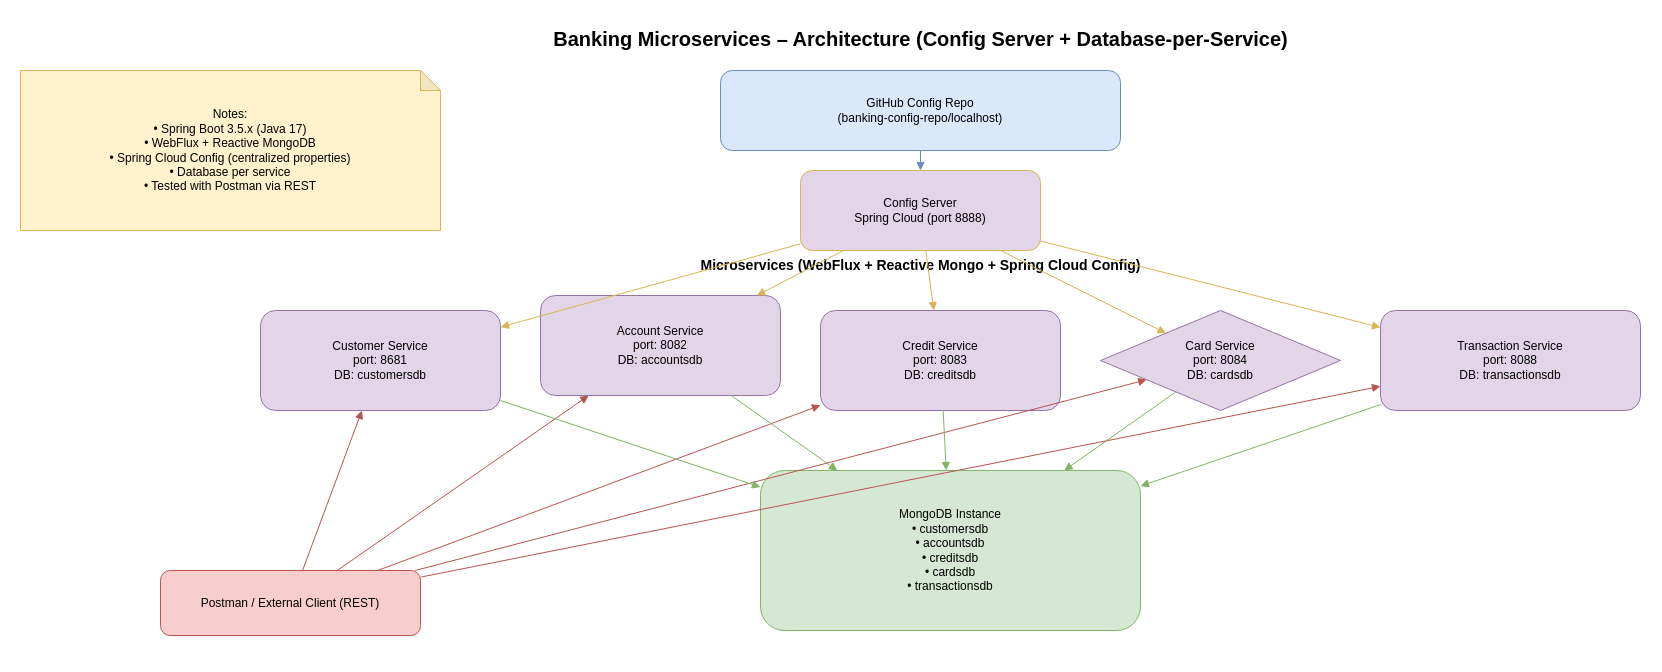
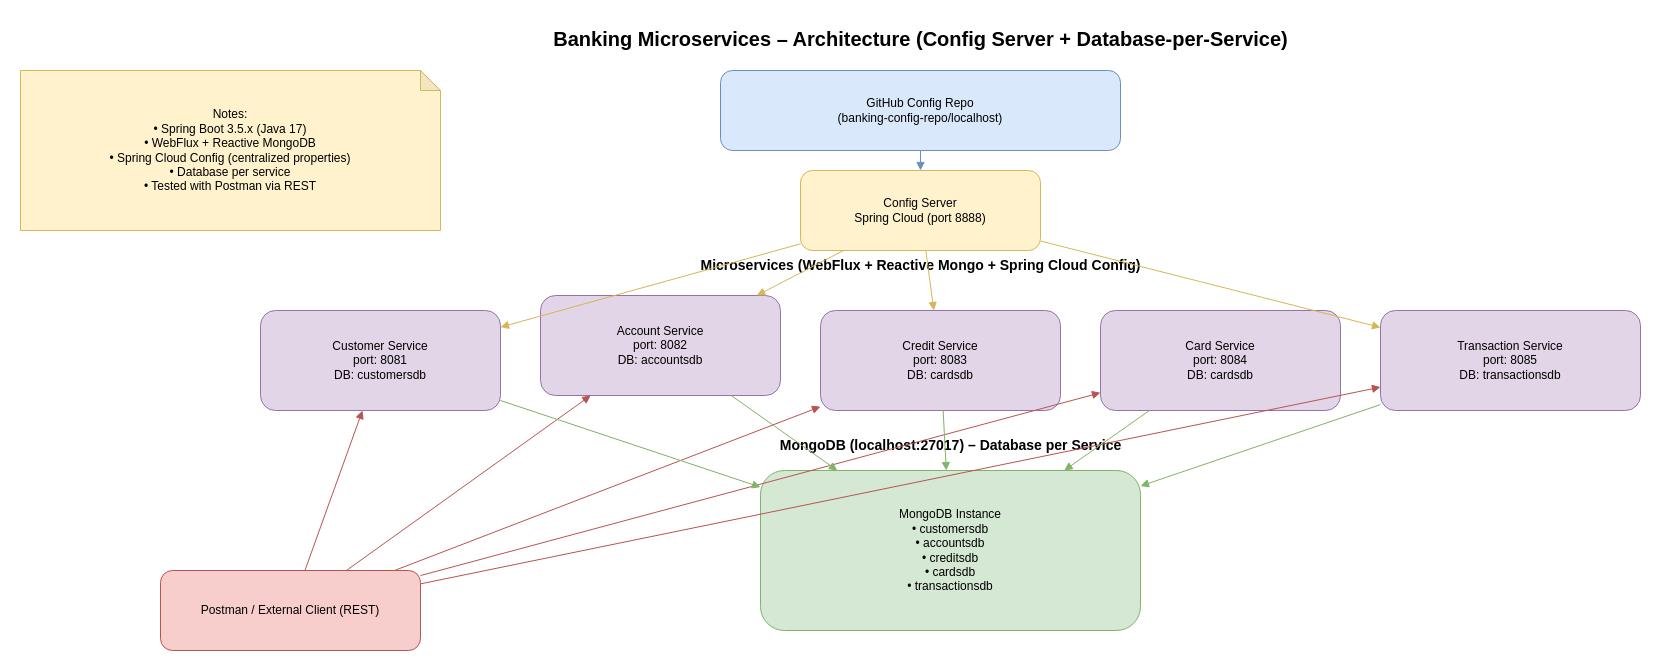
node "Config Server Spring Cloud (port 8888)": fillcolor #e1d5e7 -> #fff2cc
edge "Config Server Spring Cloud (port 8888)" -> "Card Service port: 8084 DB: cardsdb": removed
node "Customer Service port: 8681 DB: customersdb": label "Customer Service port: 8681 DB: customersdb" -> "Customer Service port: 8081 DB: customersdb"
node "Credit Service port: 8083 DB: creditsdb": label "Credit Service port: 8083 DB: creditsdb" -> "Credit Service port: 8083 DB: cardsdb"
node "Card Service port: 8084 DB: cardsdb": shape diamond -> rounded rectangle
node "Transaction Service port: 8088 DB: transactionsdb": label "Transaction Service port: 8088 DB: transactionsdb" -> "Transaction Service port: 8085 DB: transactionsdb"
node "MongoDB (localhost:27017) – Database per Service": added
node "Postman / External Client (REST)": size 260x65 -> 260x80
